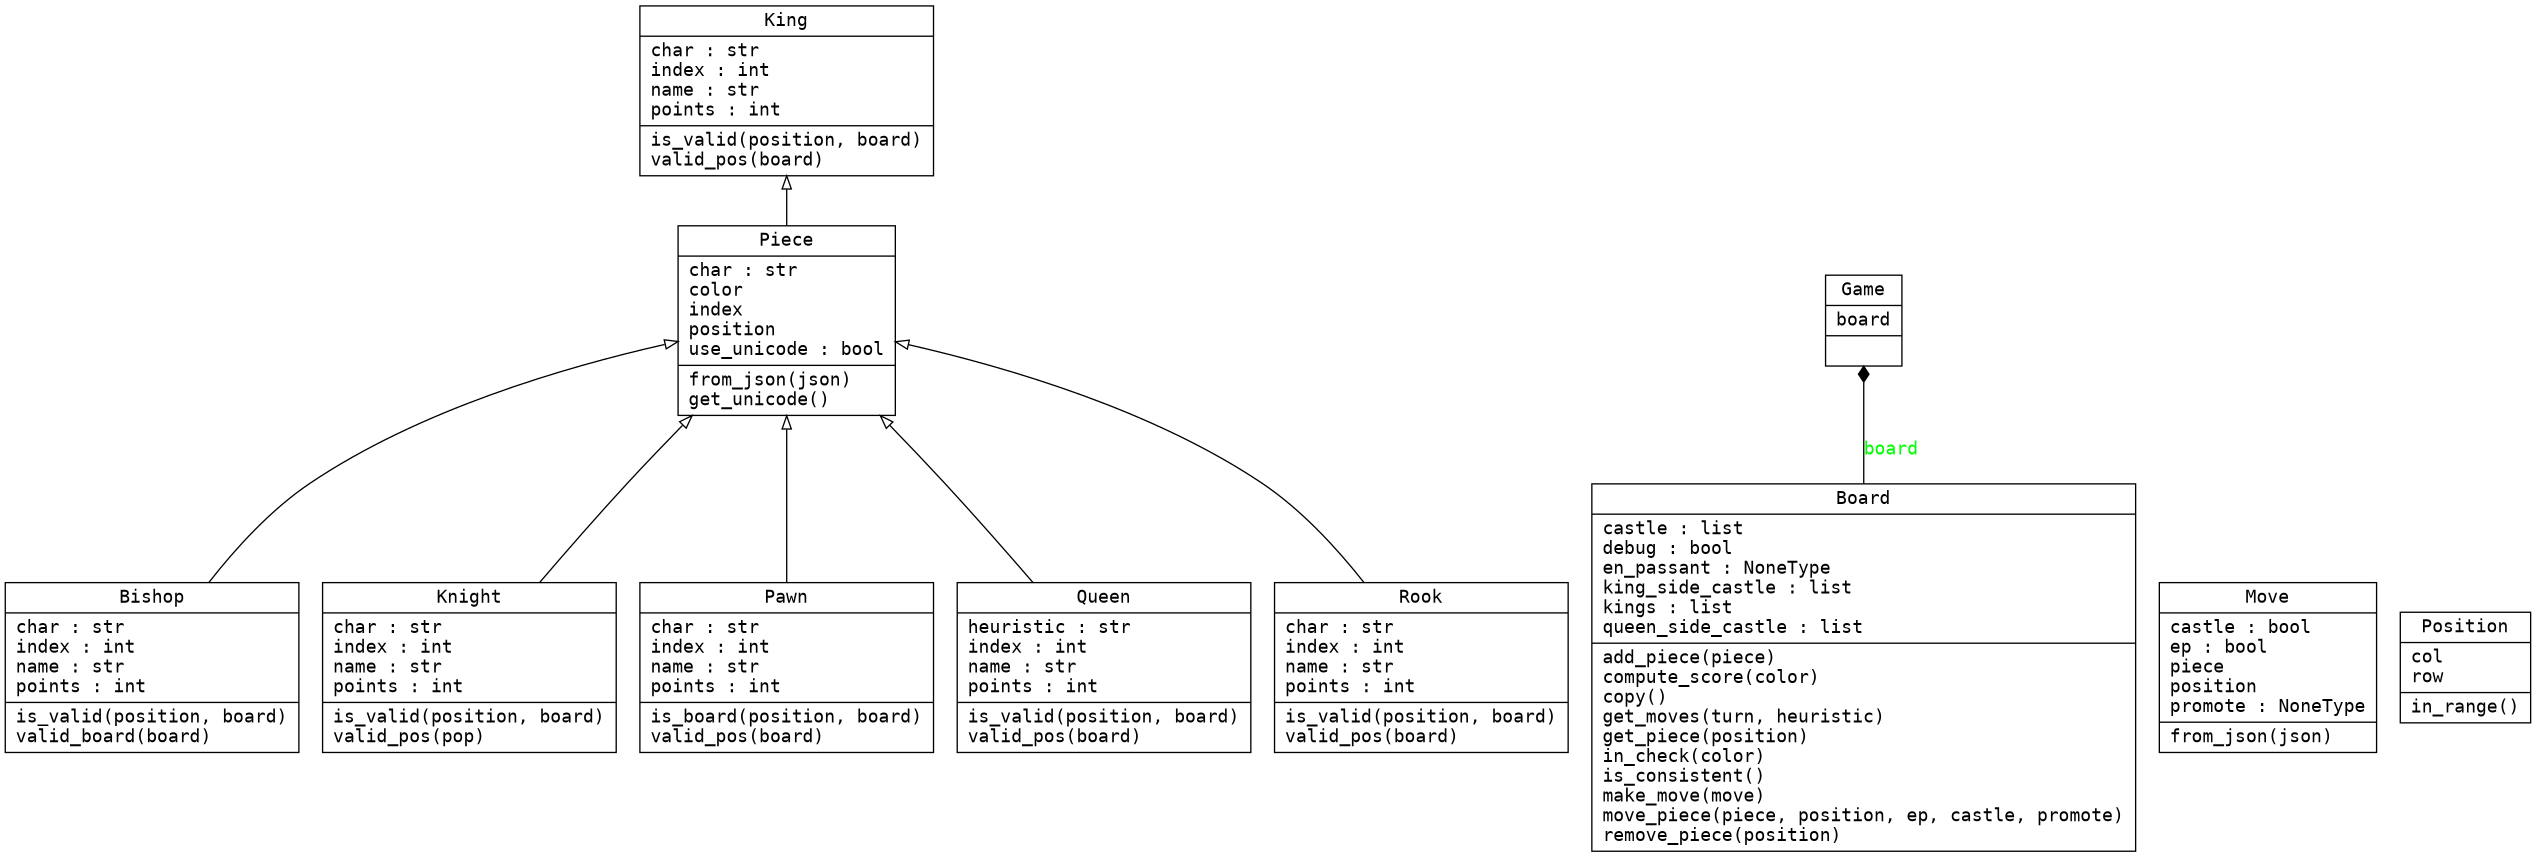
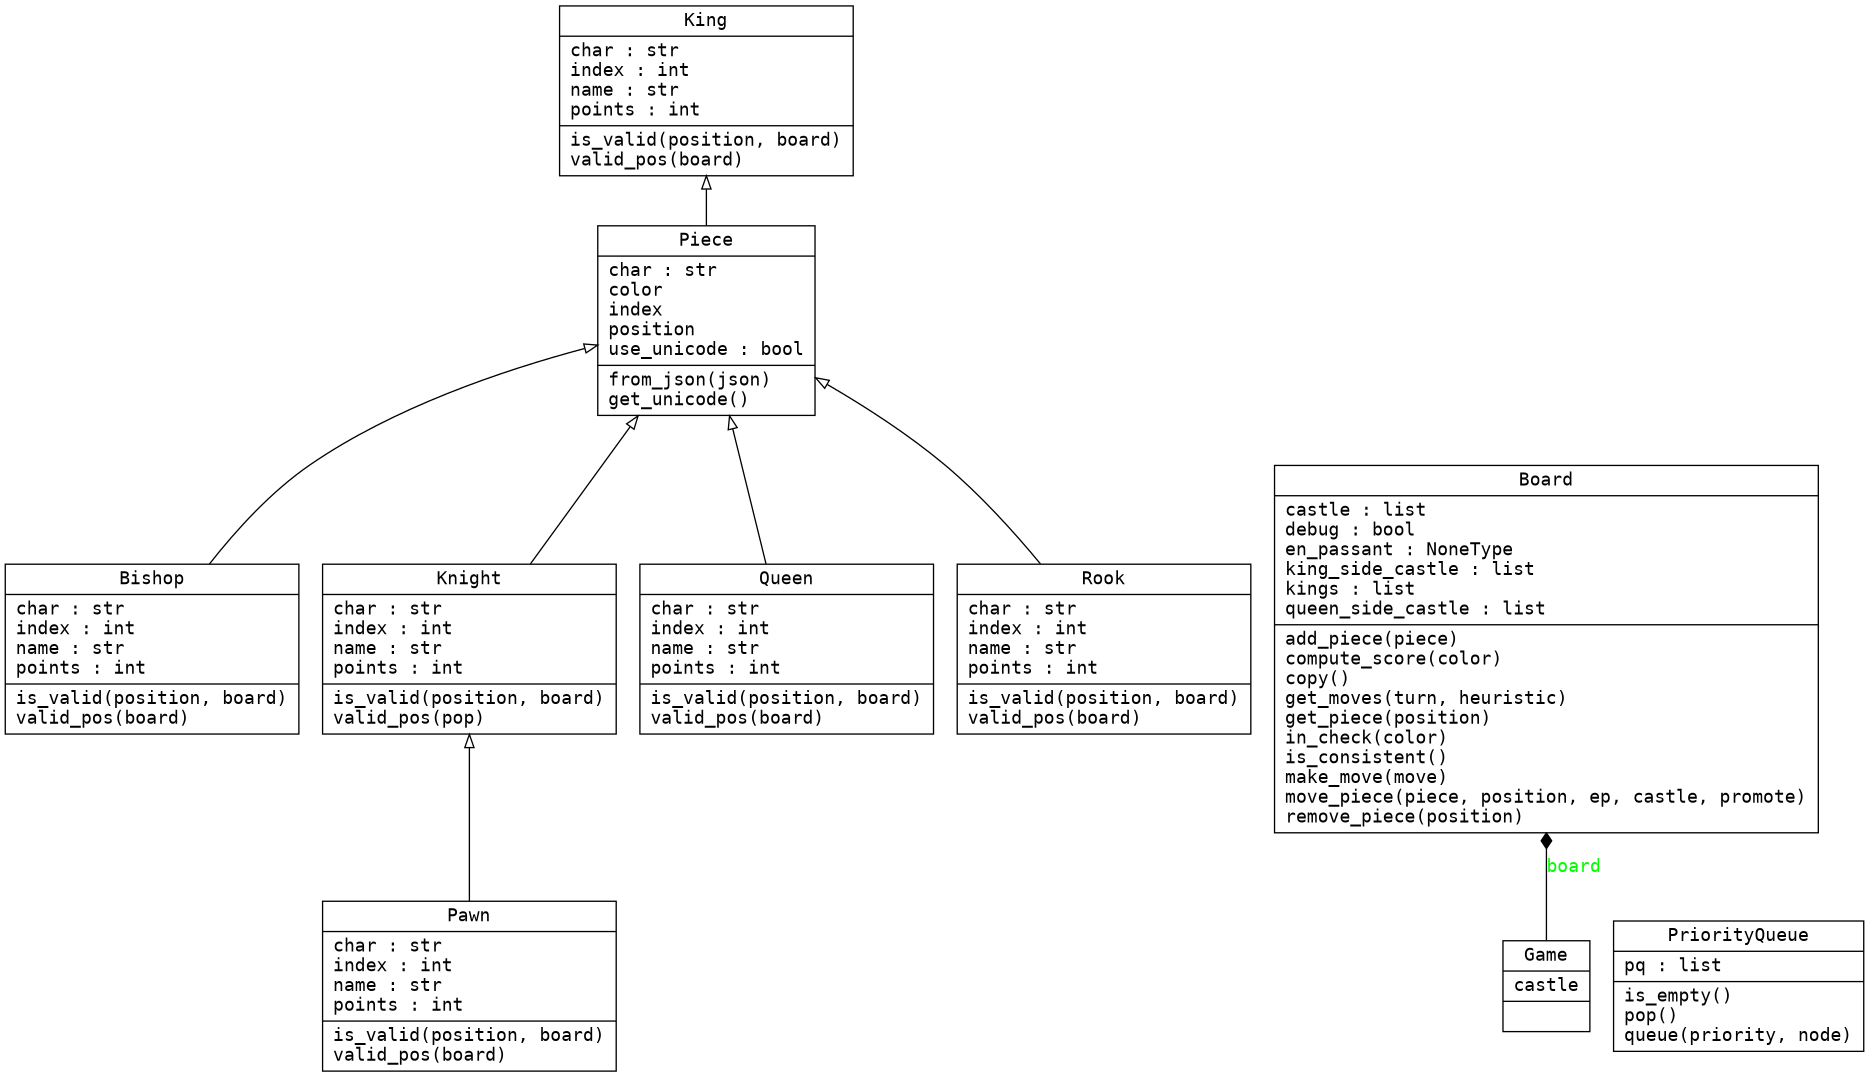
node "Game": text "board" -> "castle"
edge "Board" -> "Game": reversed
edge "Pawn" -> "Piece": now "Pawn" -> "Knight"
node "Queen": text "heuristic : str" -> "char : str"
node "Move": removed
node "Position": removed
node "Pawn": text "is_board(position, board)" -> "is_valid(position, board)"
node "Bishop": text "valid_board(board)" -> "valid_pos(board)"
node "PriorityQueue": added
